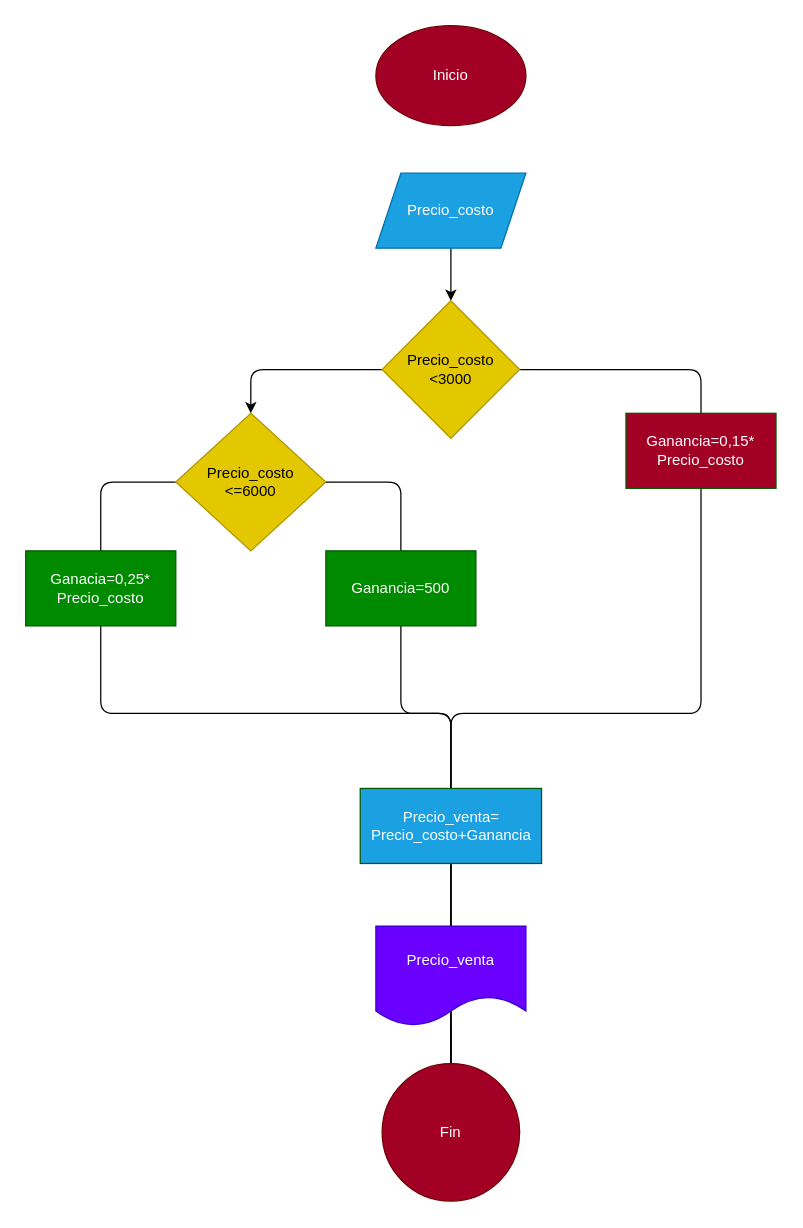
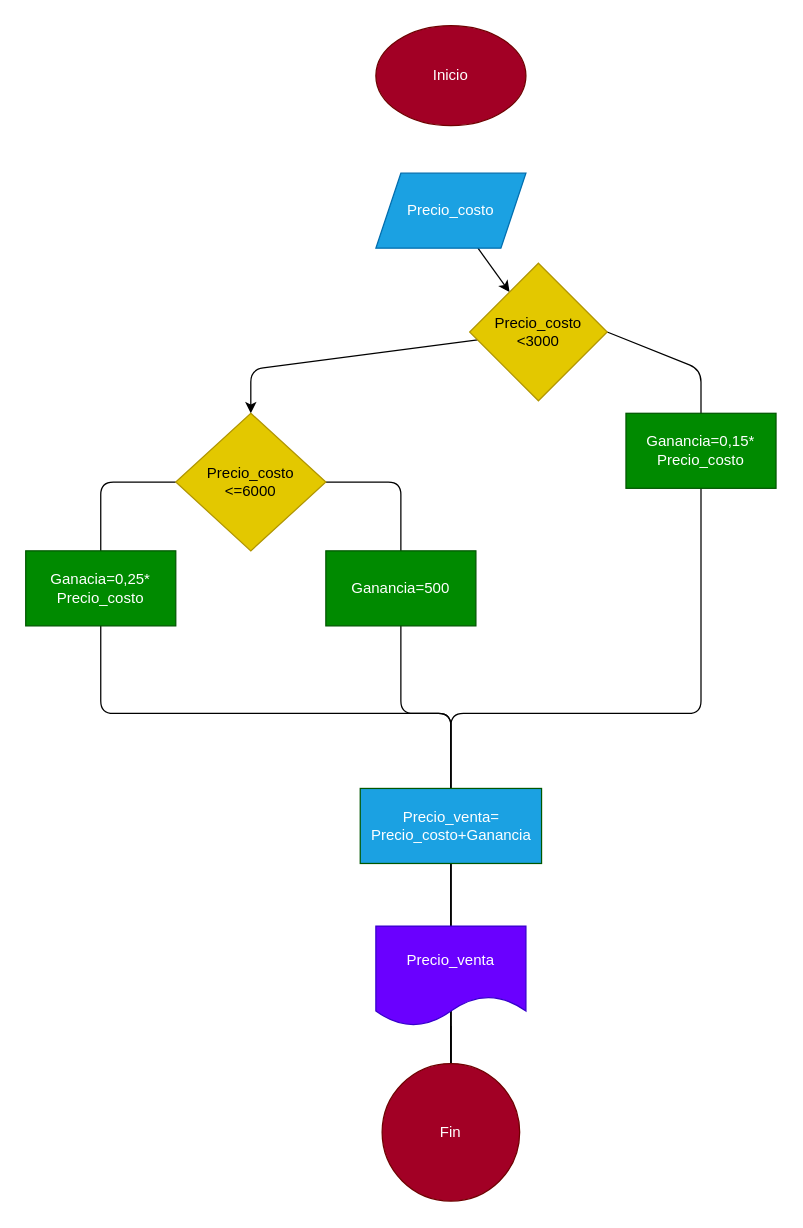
node "Precio_costo <3000": moved (451, 369) -> (538, 332)
node "Ganancia=0,15* Precio_costo": fillcolor #a20025 -> #008a00
